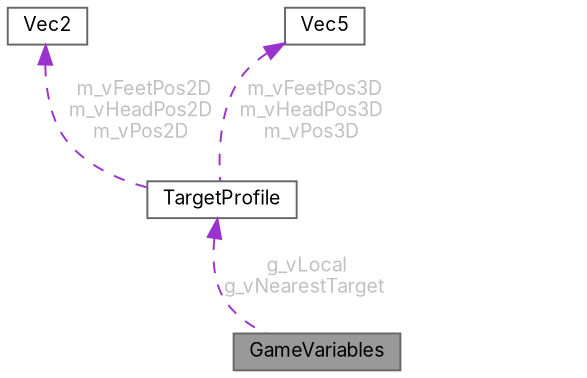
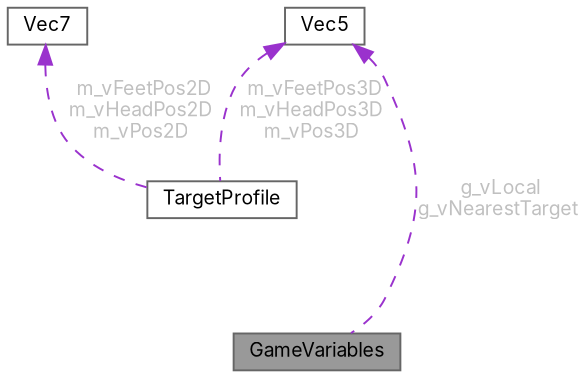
node "Vec2": label "Vec2" -> "Vec7"
edge "GameVariables" -> "TargetProfile": now "GameVariables" -> "Vec5"
